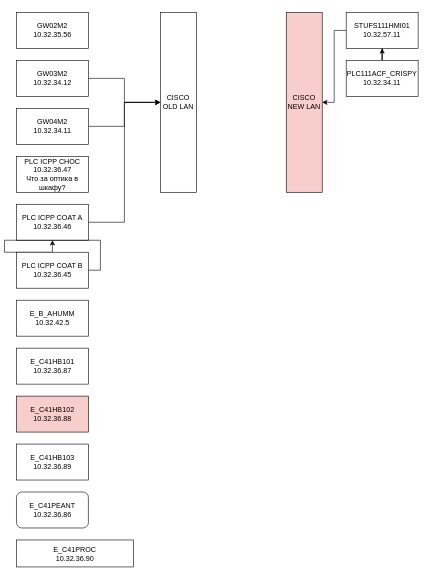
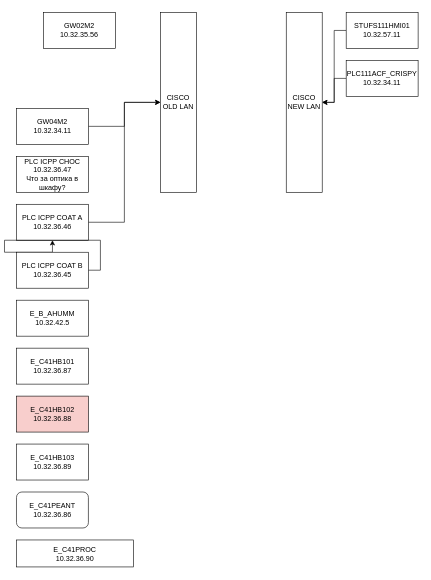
node "GW02M2 10.32.35.56": moved (53, 30) -> (80, 30)
edge "PLC111ACF_CRISPY 10.32.34.11" -> "STUFS111HMI01 10.32.57.11": now "PLC111ACF_CRISPY 10.32.34.11" -> "CISCO NEW LAN"
node "GW03M2 10.32.34.12": removed
edge "GW03M2 10.32.34.12" -> "CISCO OLD LAN": removed
node "CISCO NEW LAN": fillcolor #f8cecc -> #ffffff
